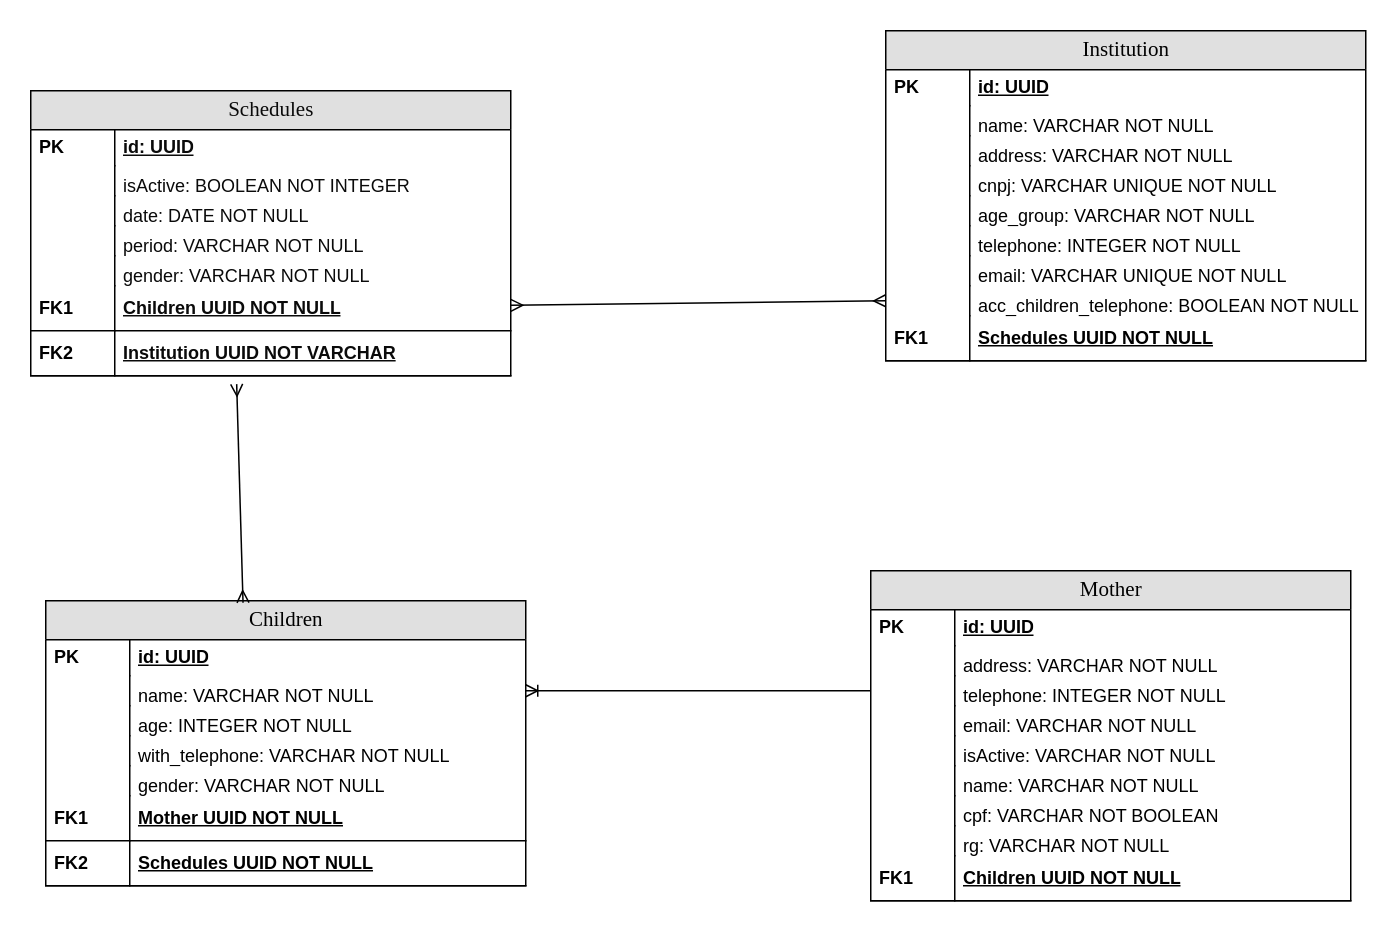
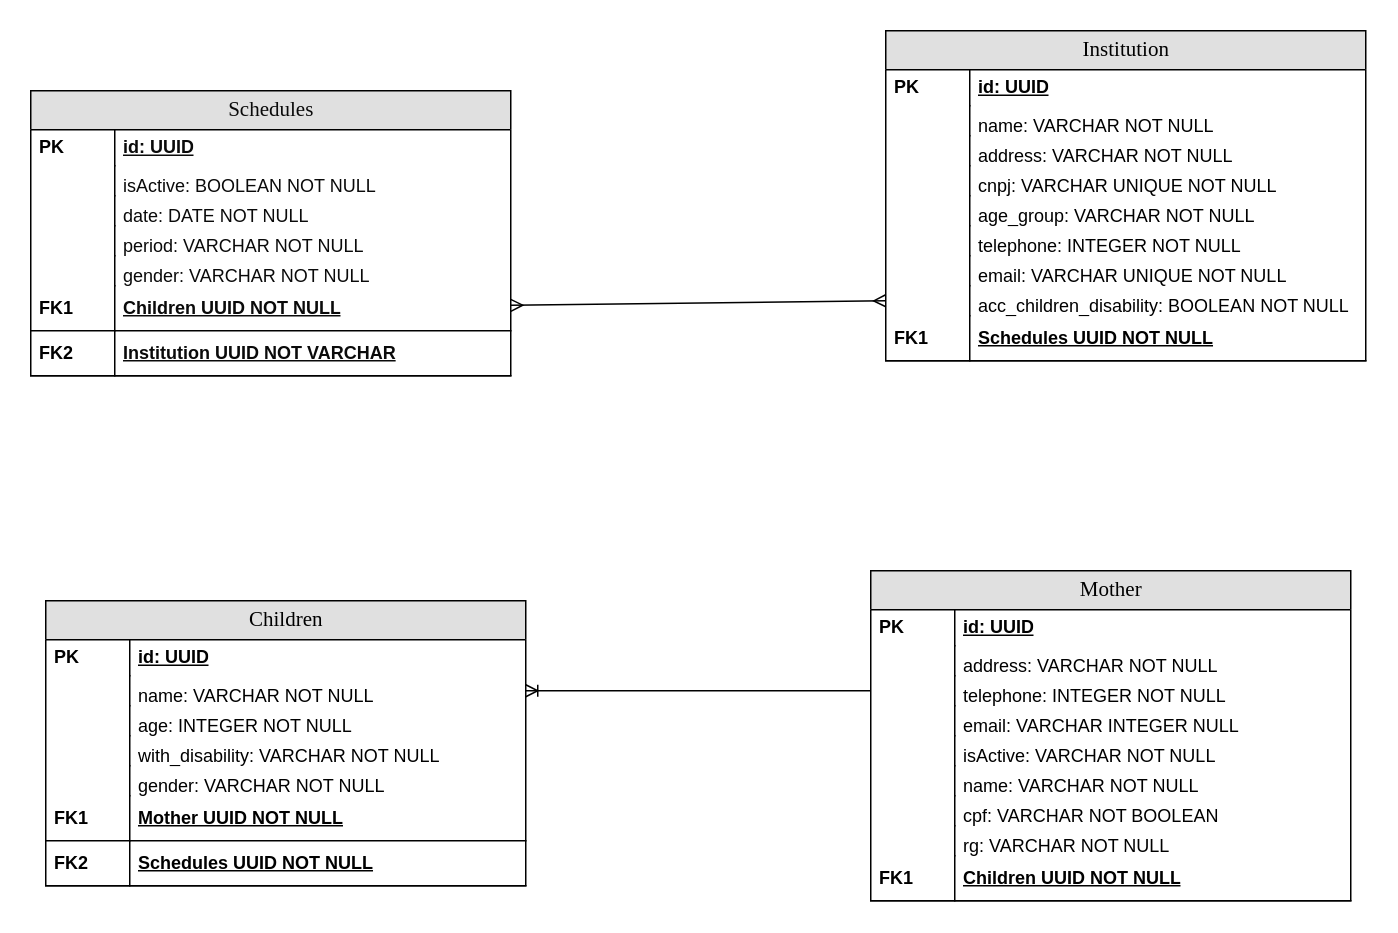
node "isActive: BOOLEAN NOT INTEGER": label "isActive: BOOLEAN NOT INTEGER" -> "isActive: BOOLEAN NOT NULL"
node "acc_children_telephone: BOOLEAN NOT NULL": label "acc_children_telephone: BOOLEAN NOT NULL" -> "acc_children_disability: BOOLEAN NOT NULL"
edge "Institution UUID NOT VARCHAR" -- "Children": removed
node "email: VARCHAR NOT NULL": label "email: VARCHAR NOT NULL" -> "email: VARCHAR INTEGER NULL"
node "with_telephone: VARCHAR NOT NULL": label "with_telephone: VARCHAR NOT NULL" -> "with_disability: VARCHAR NOT NULL"
